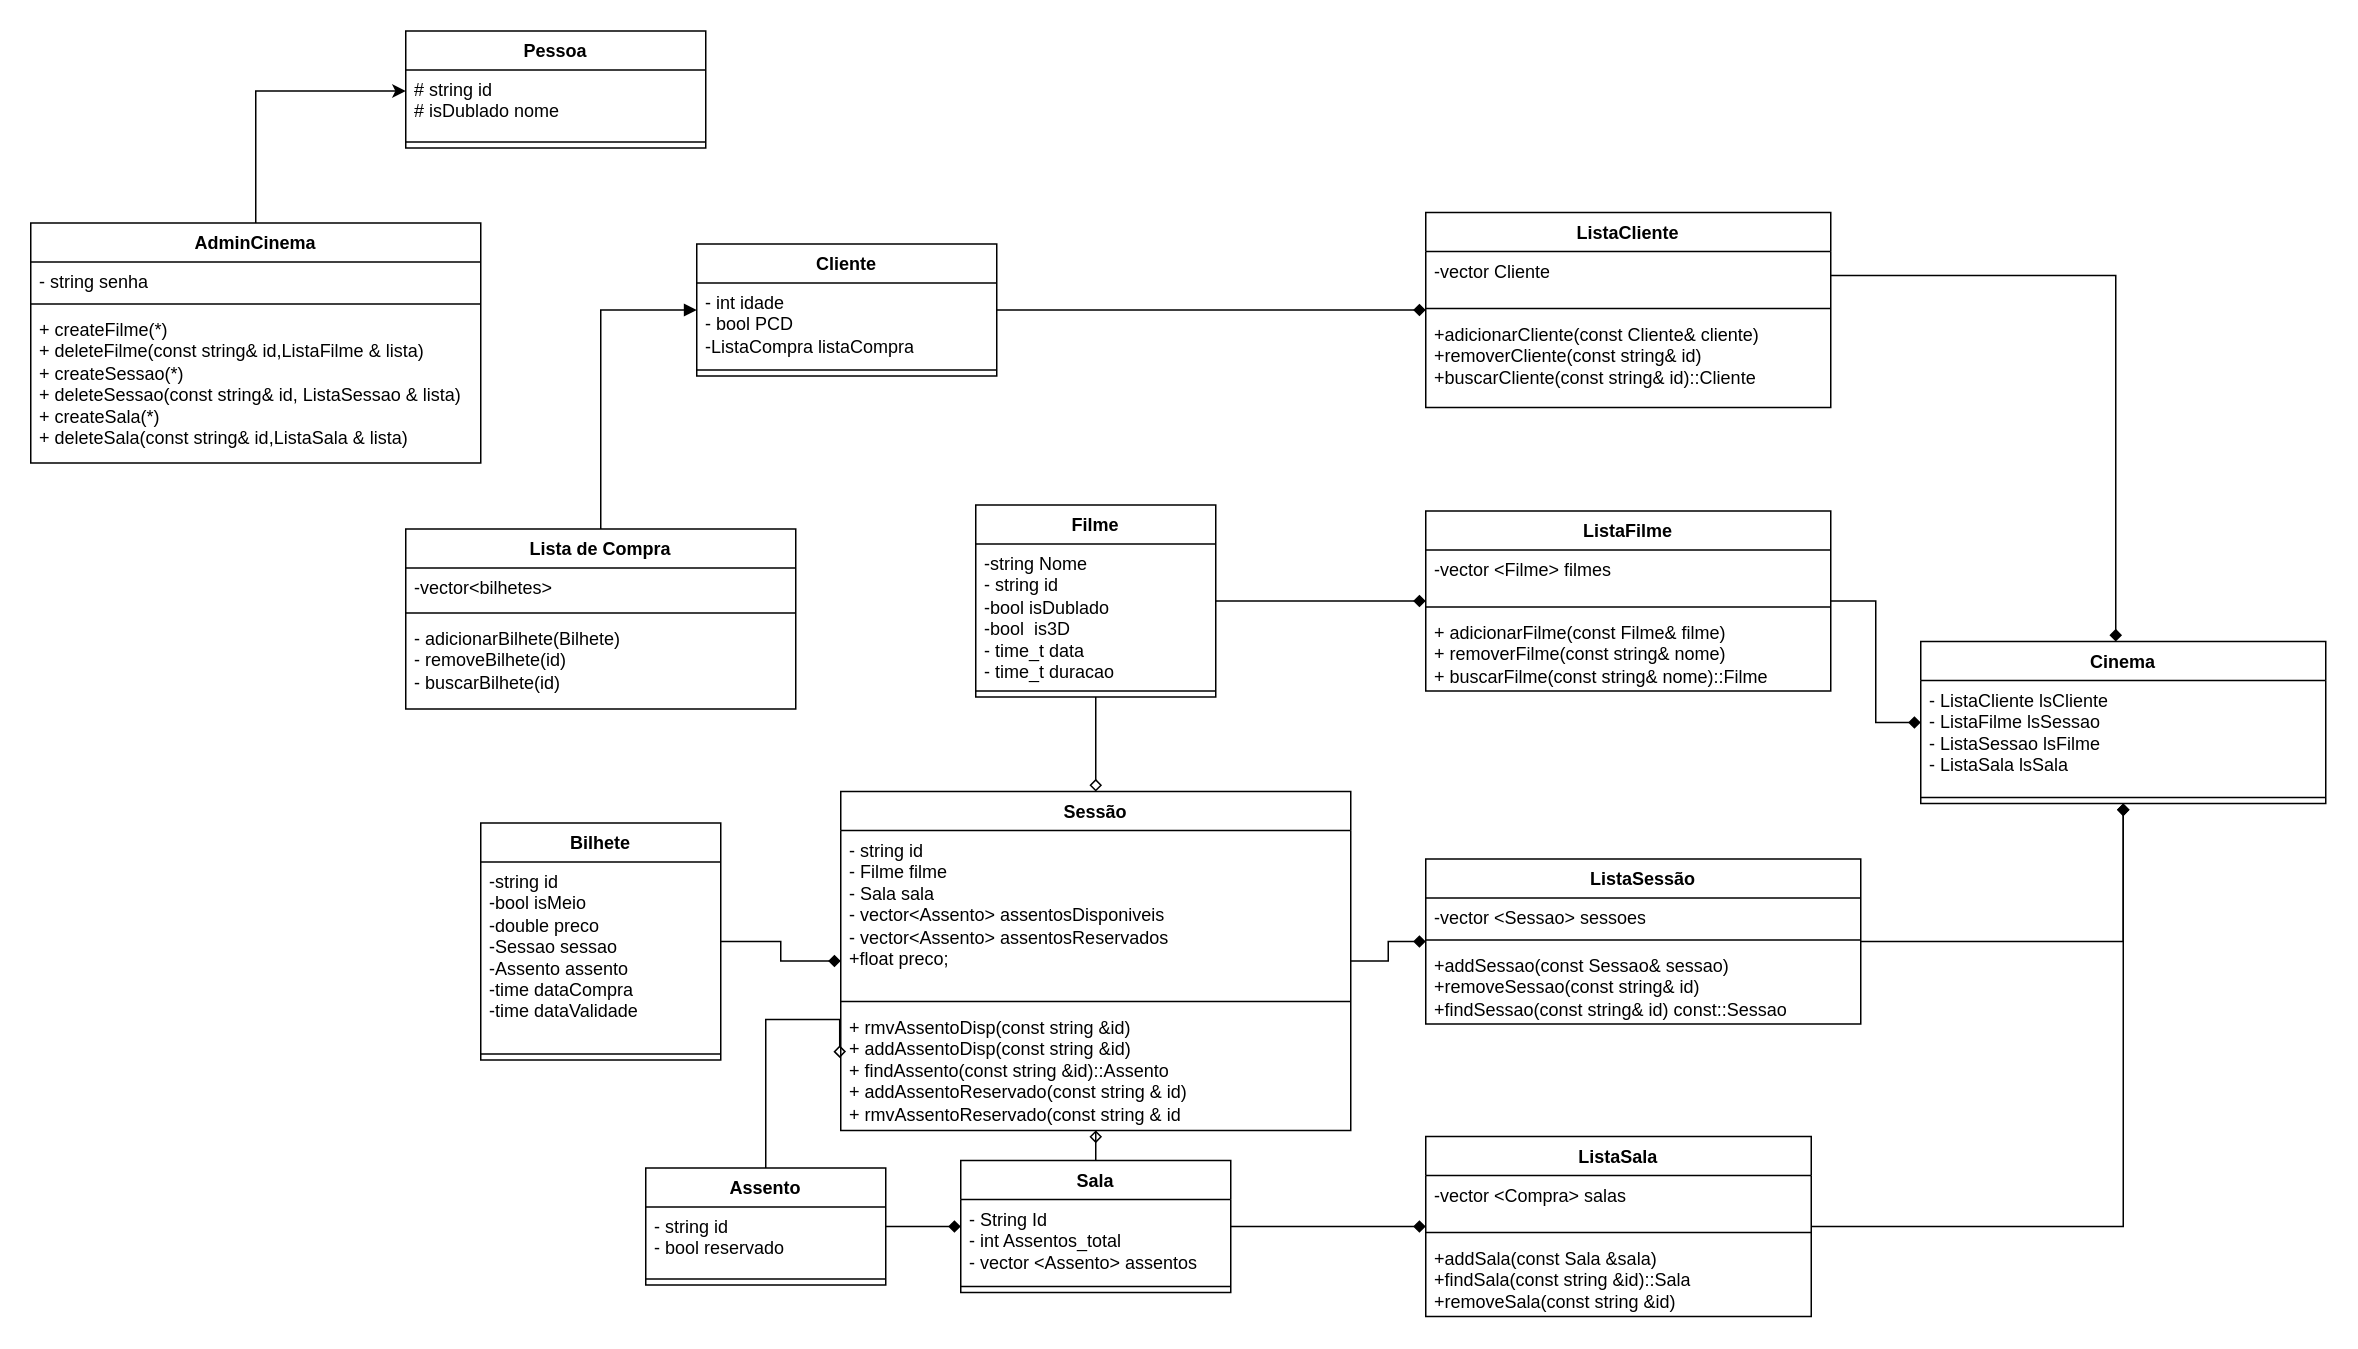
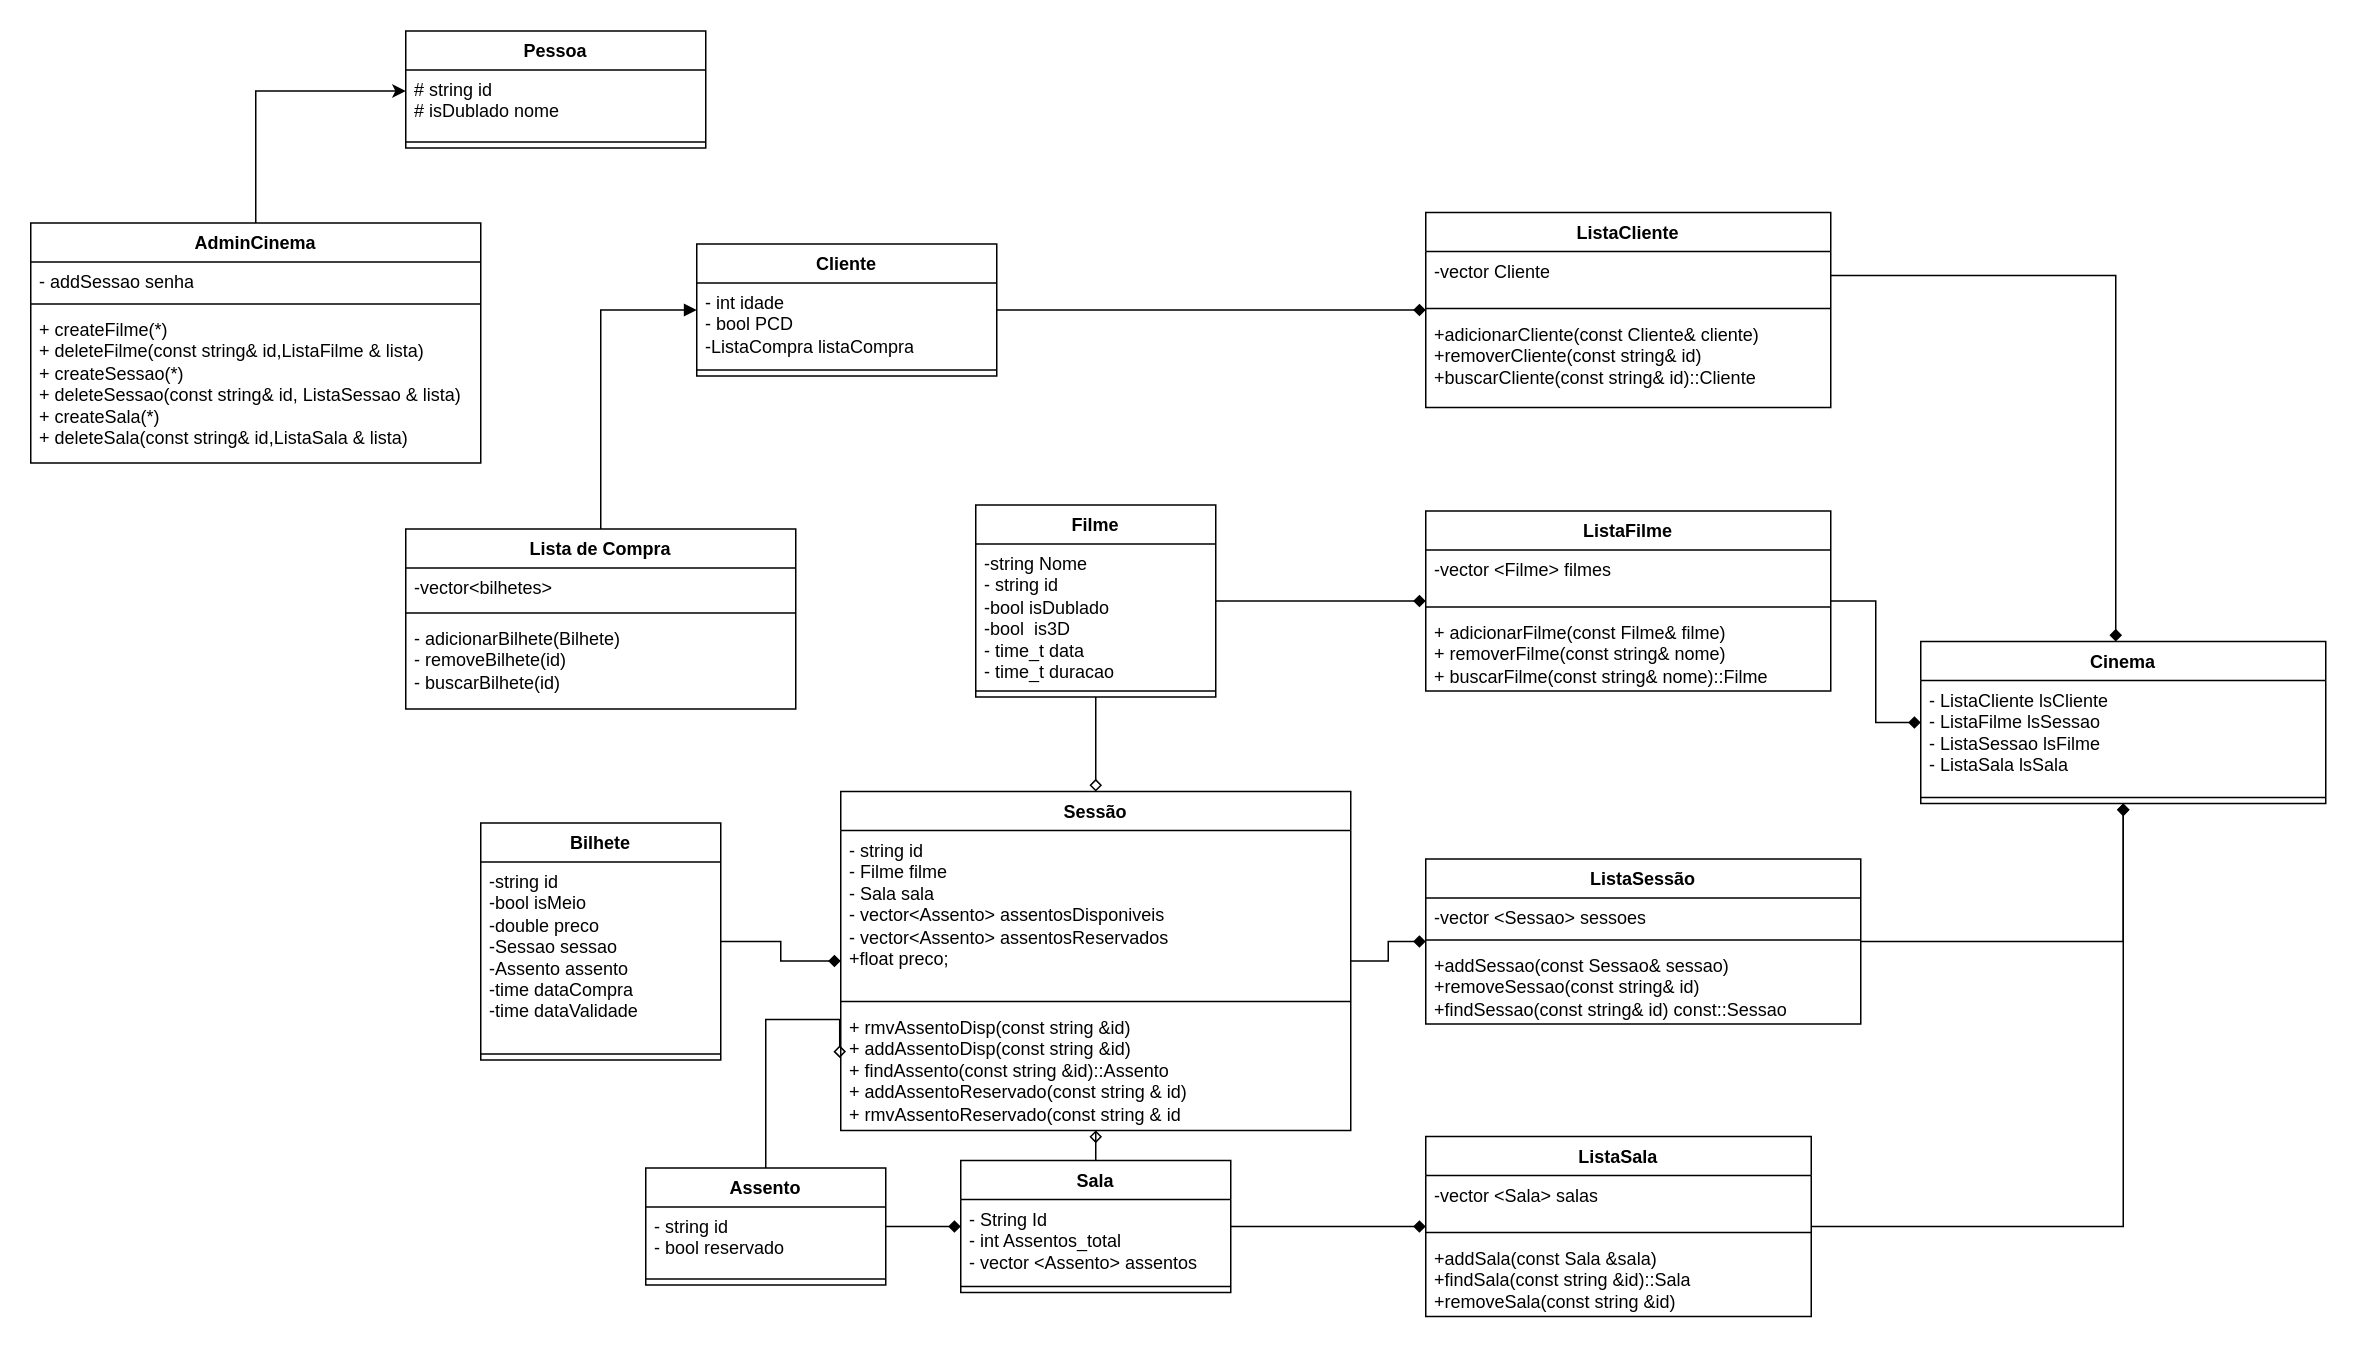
node "- string senha": label "- string senha" -> "- addSessao senha"
node "-vector <Compra> salas": label "-vector <Compra> salas" -> "-vector <Sala> salas"
